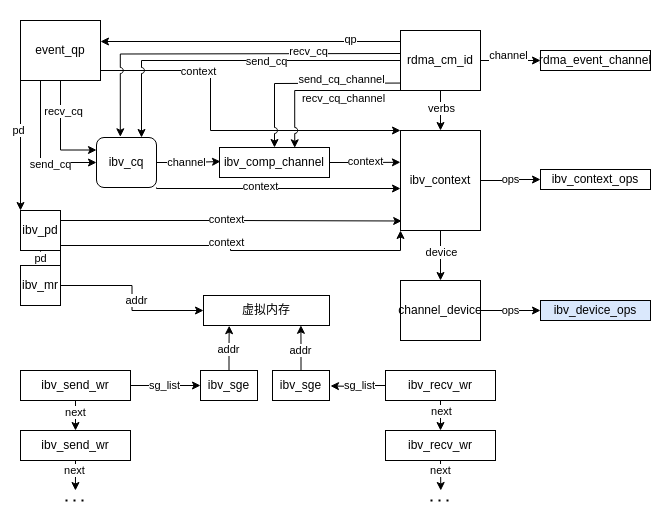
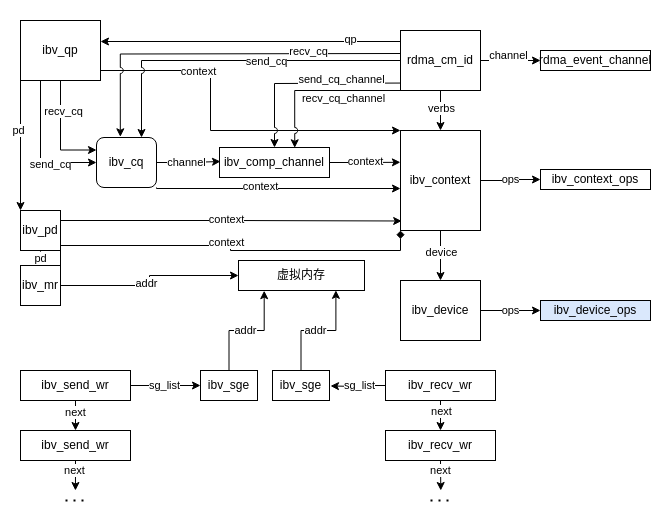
node "event_qp": label "event_qp" -> "ibv_qp"
edge "ibv_mr" -> "ibv_context": arrowhead classic -> diamond
node "虚拟内存": moved (267, 311) -> (302, 276)
node "channel_device": label "channel_device" -> "ibv_device"
